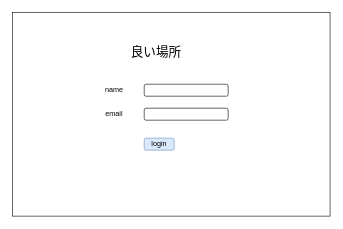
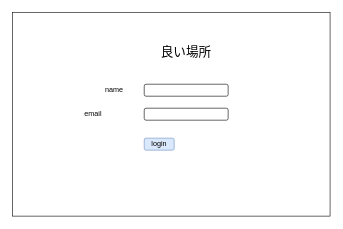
node "良い場所": moved (156, 51) -> (186, 51)
node "email": moved (114, 114) -> (93, 114)
